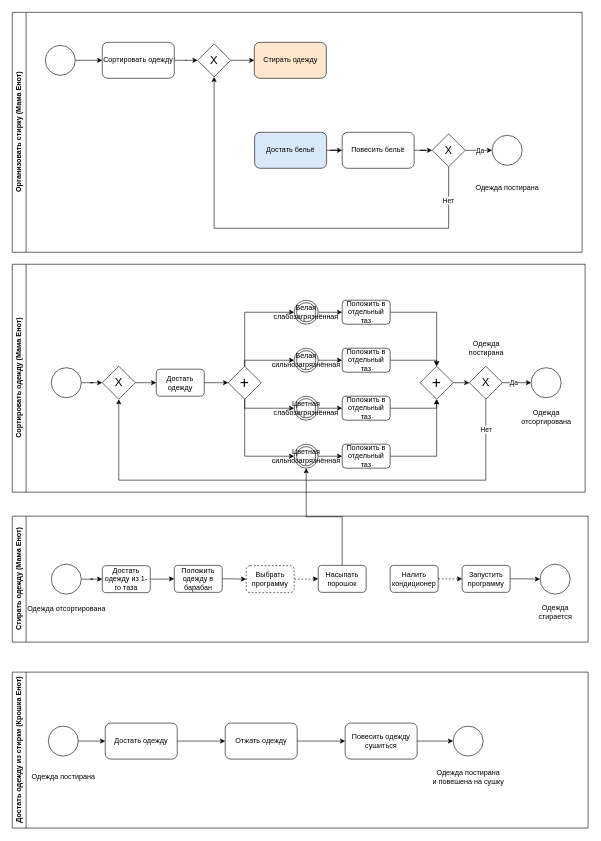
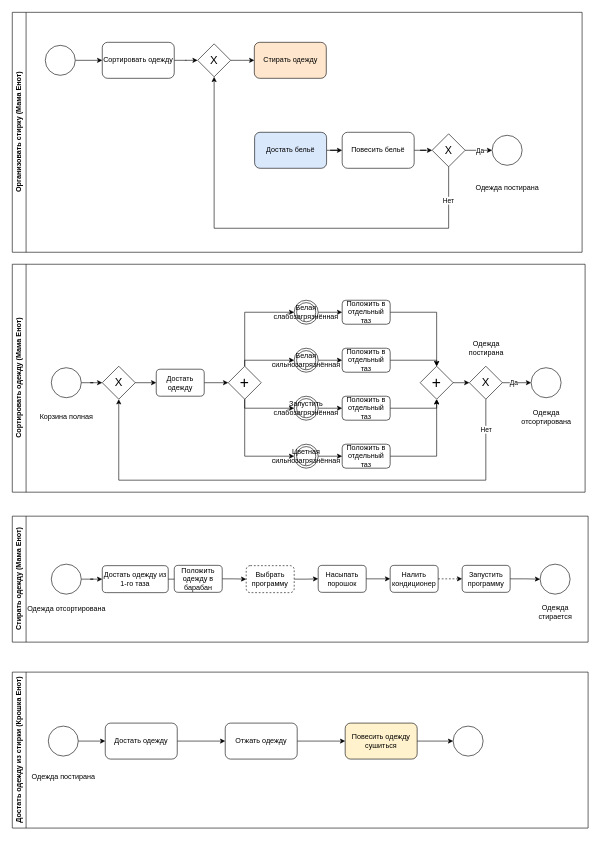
node "Цветная слабозагрязнённая": label "Цветная слабозагрязнённая" -> "Запустить слабозагрязнённая"
node "Корзина полная": added
edge "Насыпать порошок" -> "Цветная сильнозагрязнённая": now "Насыпать порошок" -> "Налить кондиционер"
node "Достать одежду из 1-го таза": size 48x27 -> 66x27
edge "Выбрать программу" -> "Насыпать порошок": style dashed -> solid
node "Повесить одежду сушиться": fillcolor #ffffff -> #fff2cc
node "Одежда постирана и повешена на сушку": removed
